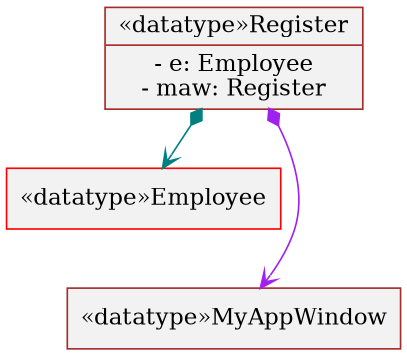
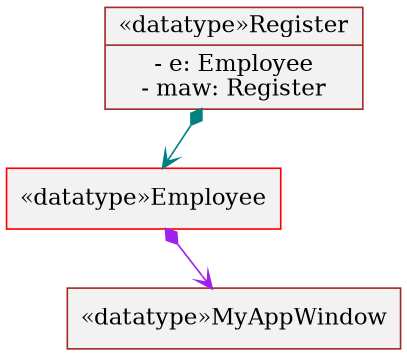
edge "«datatype»Register" -- "«datatype»MyAppWindow": now "«datatype»Employee" -- "«datatype»MyAppWindow"
